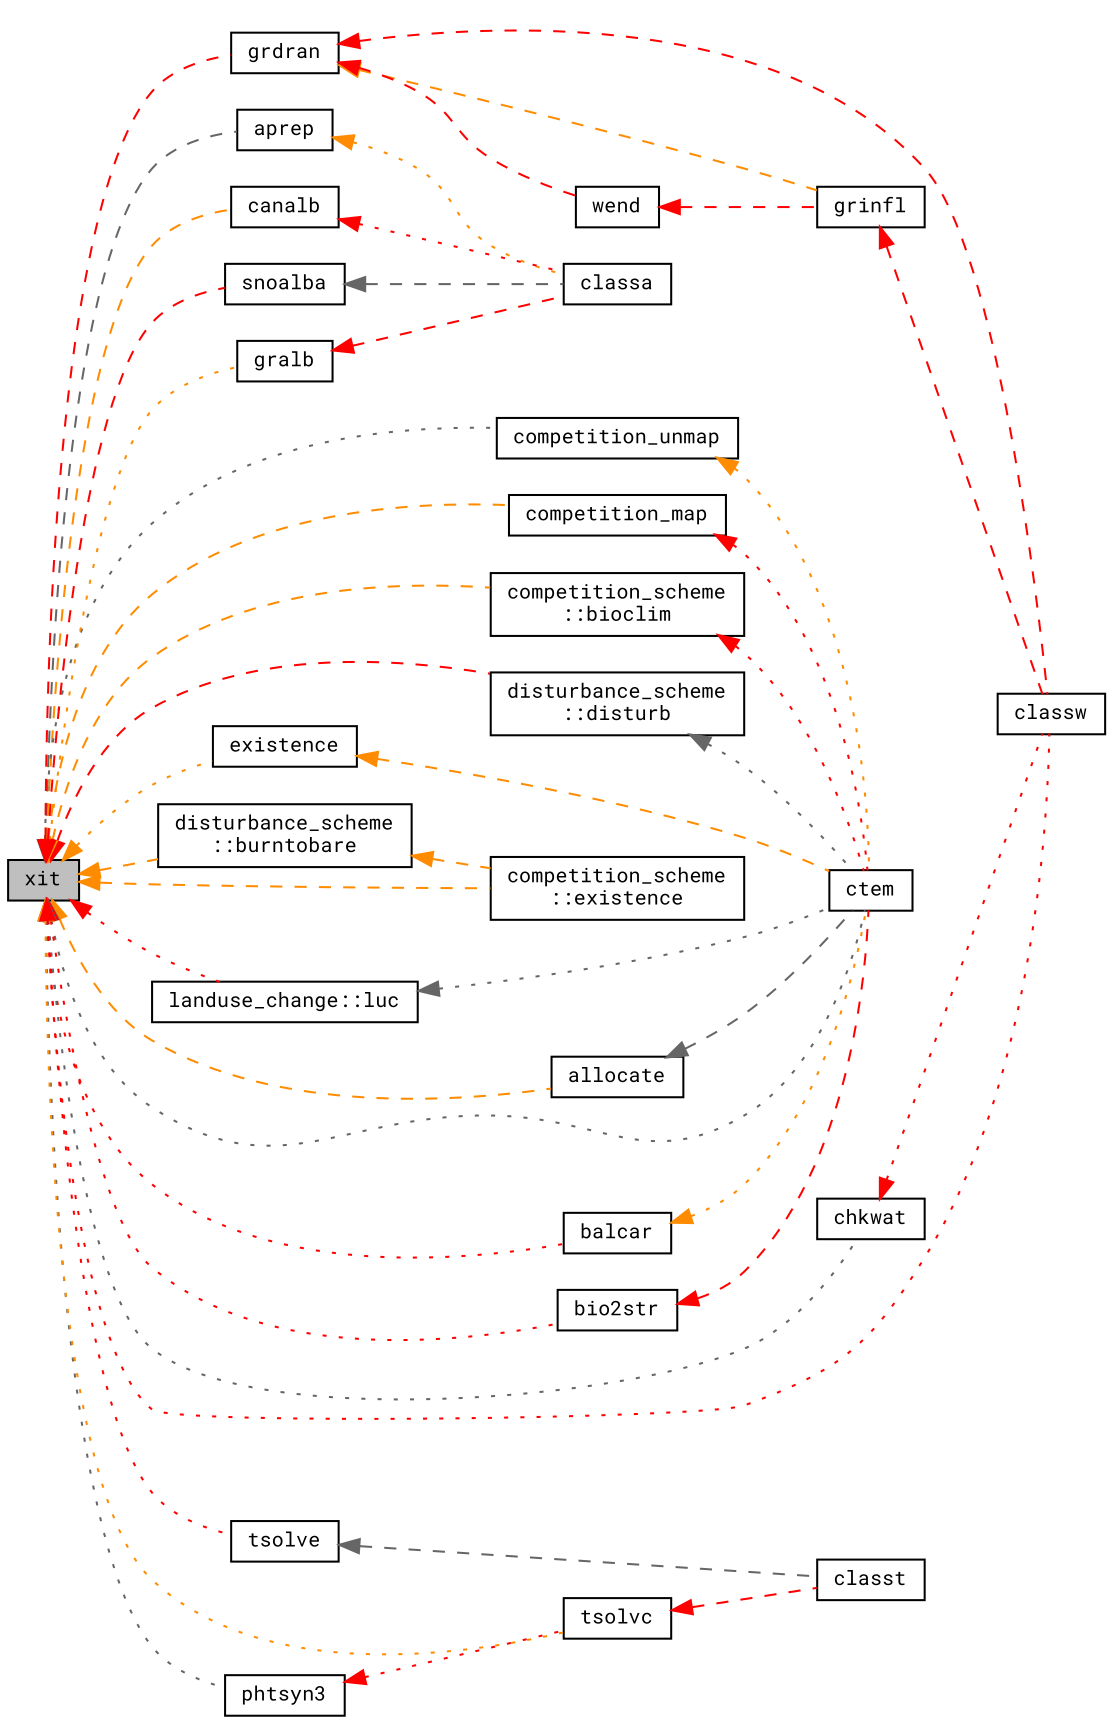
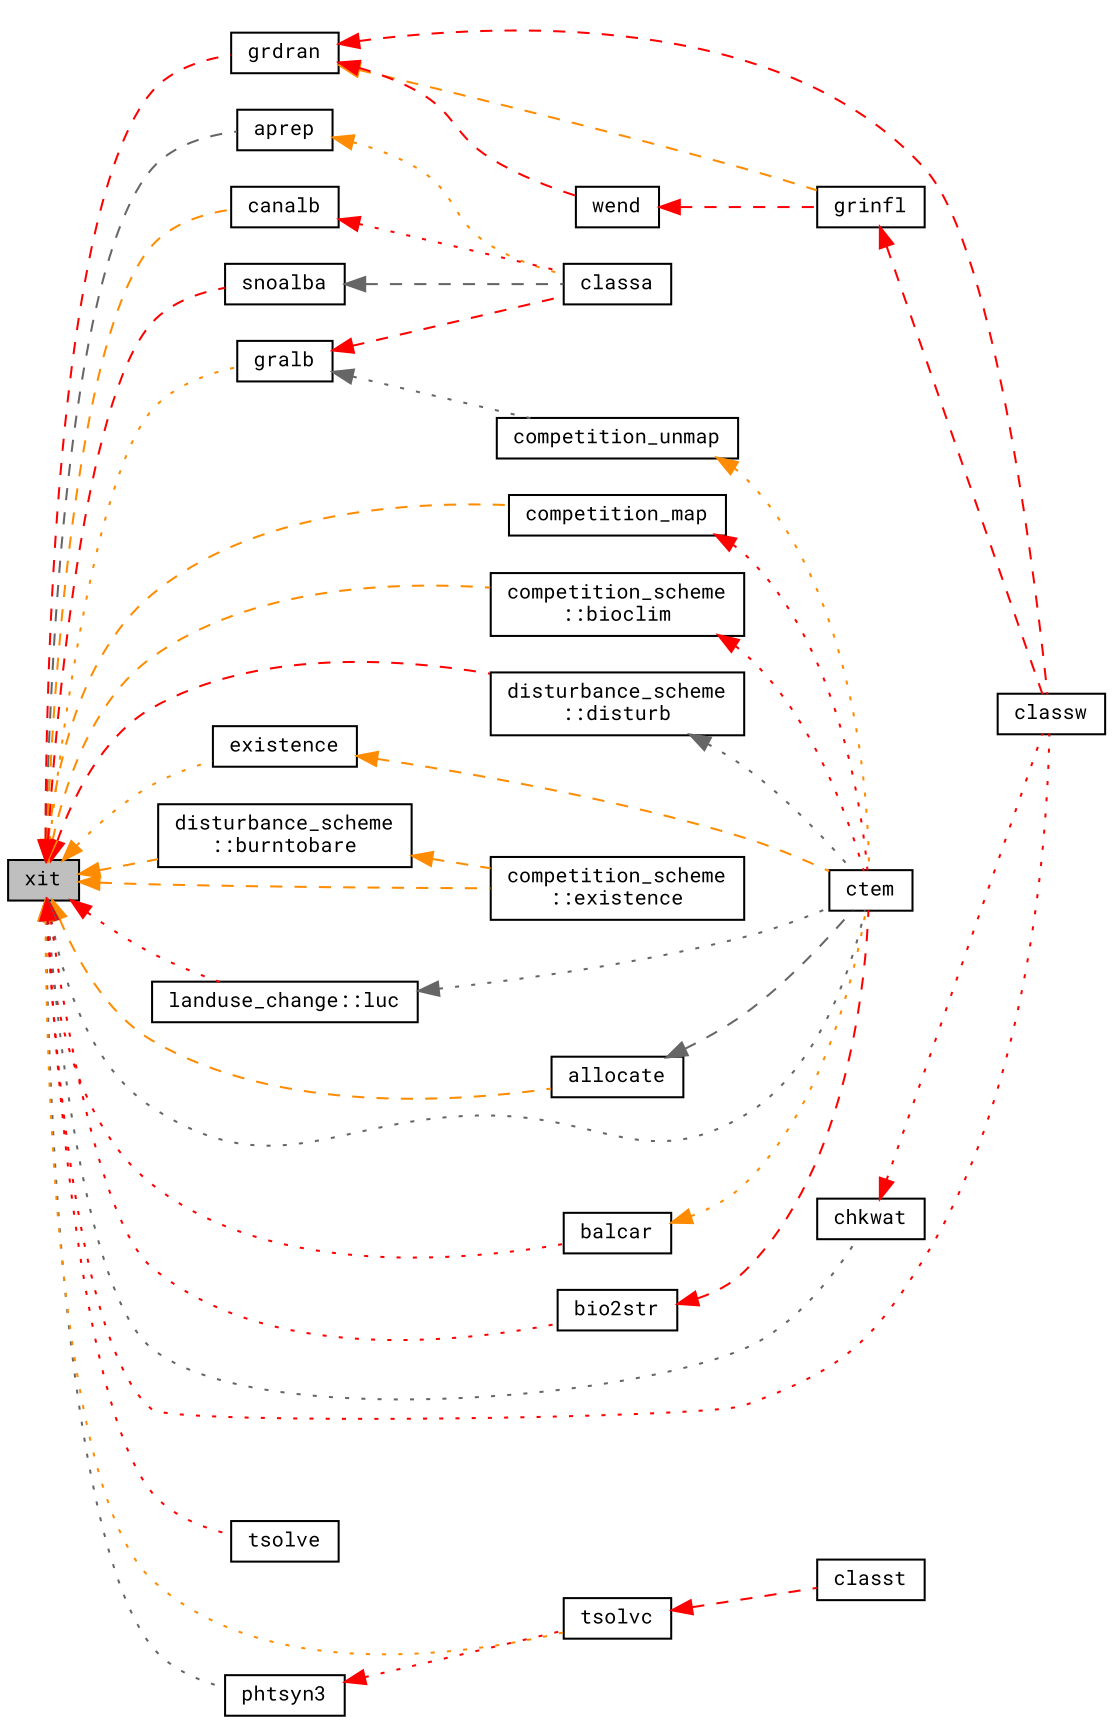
edge "competition_unmap" -> "xit": now "competition_unmap" -> "gralb"
edge "classt" -> "tsolve": removed
